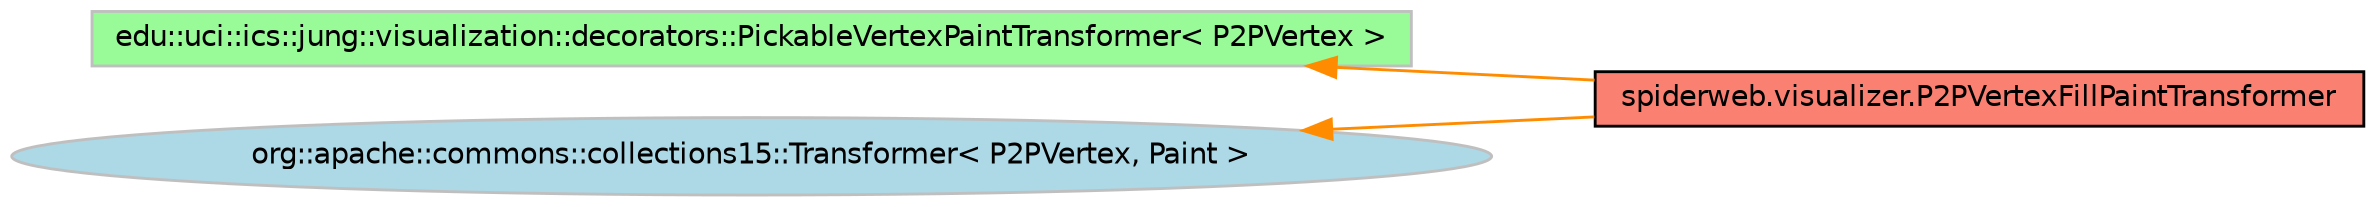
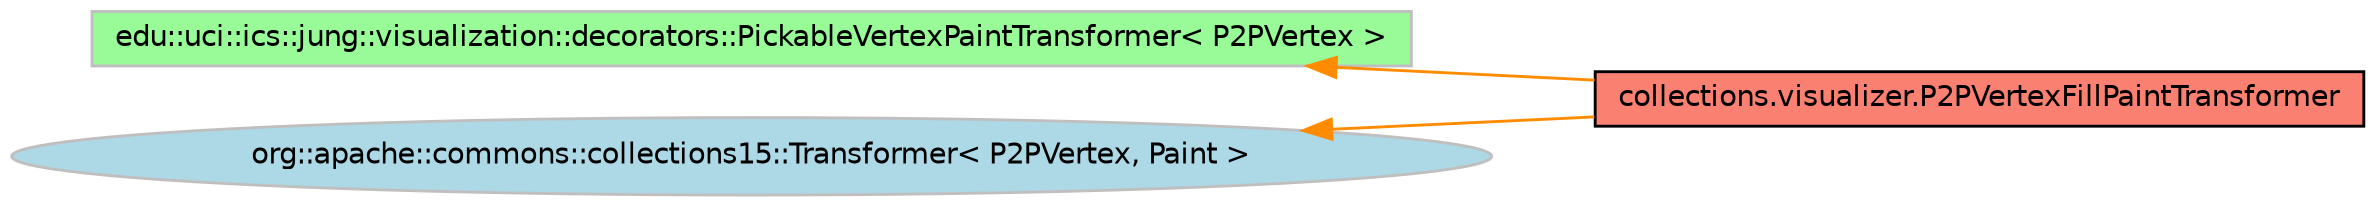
node "spiderweb.visualizer.P2PVertexFillPaintTransformer": label "spiderweb.visualizer.P2PVertexFillPaintTransformer" -> "collections.visualizer.P2PVertexFillPaintTransformer"
